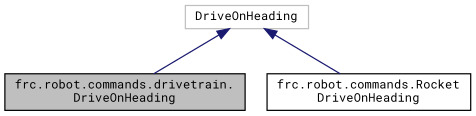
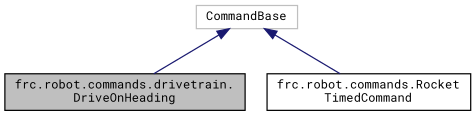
node "DriveOnHeading": label "DriveOnHeading" -> "CommandBase"
node "frc.robot.commands.Rocket DriveOnHeading": label "frc.robot.commands.Rocket DriveOnHeading" -> "frc.robot.commands.Rocket TimedCommand"
